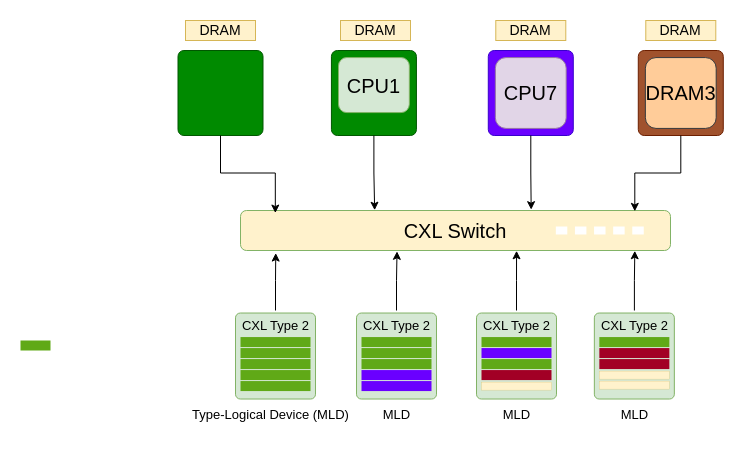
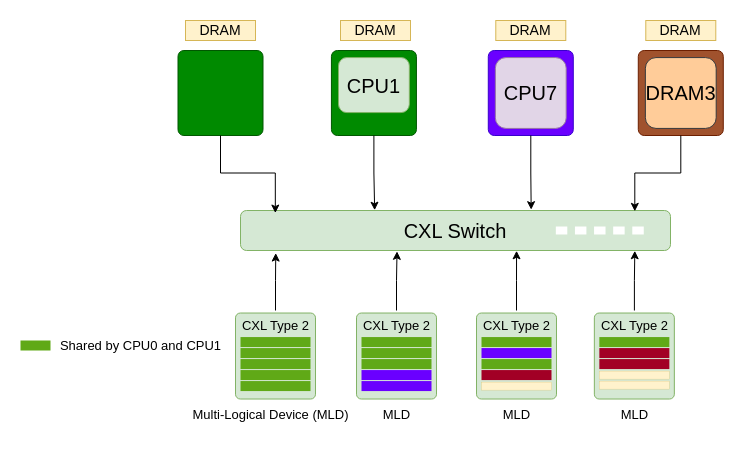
node "CXL Switch": fillcolor #fff2cc -> #d5e8d4
node "Shared by CPU0 and CPU1": added
node "Type-Logical Device (MLD)": label "Type-Logical Device (MLD)" -> "Multi-Logical Device (MLD)"
